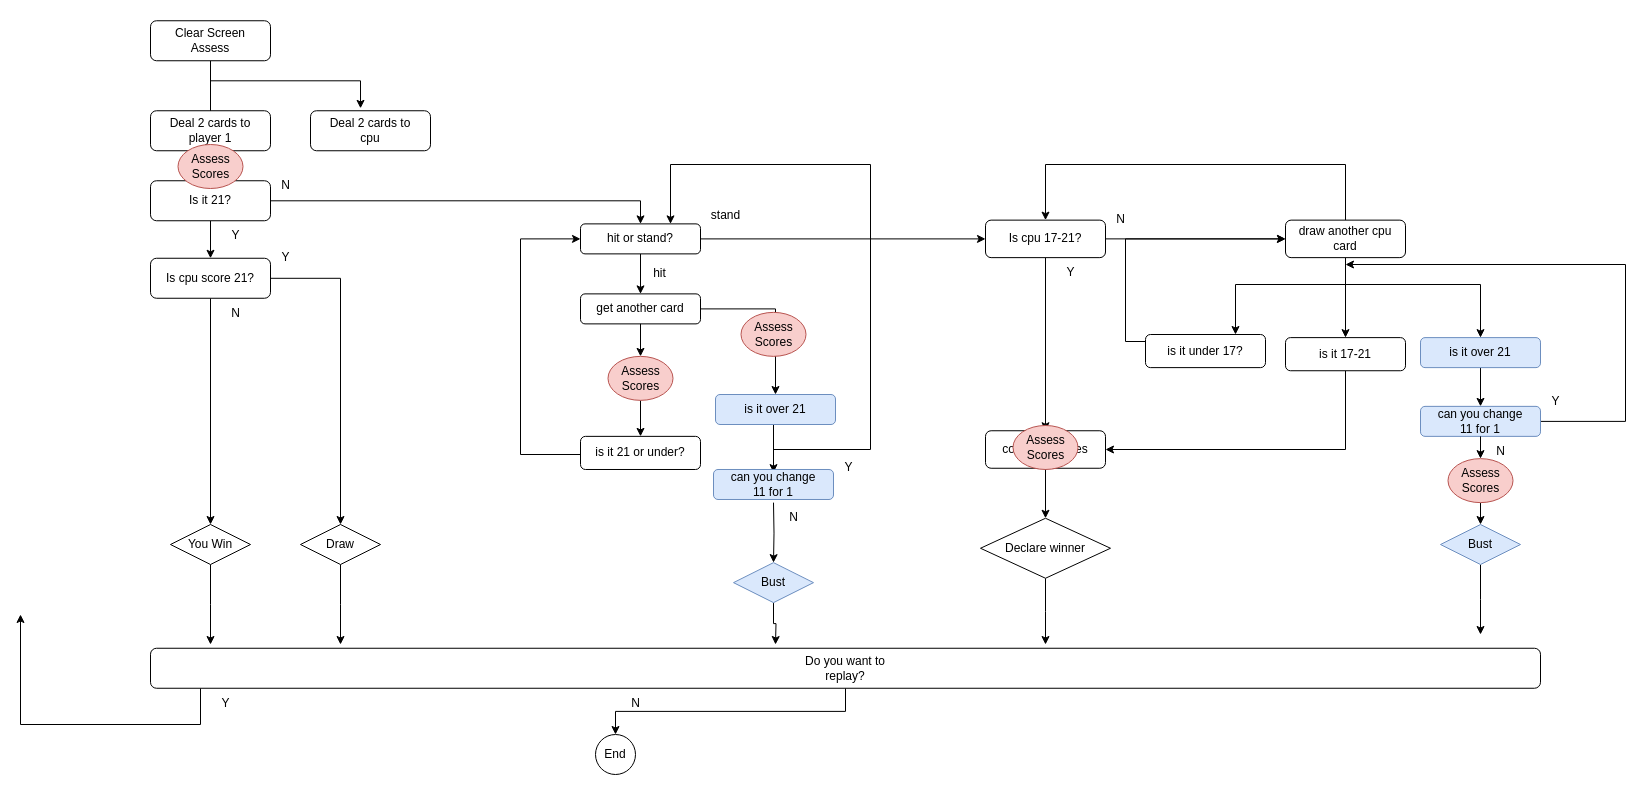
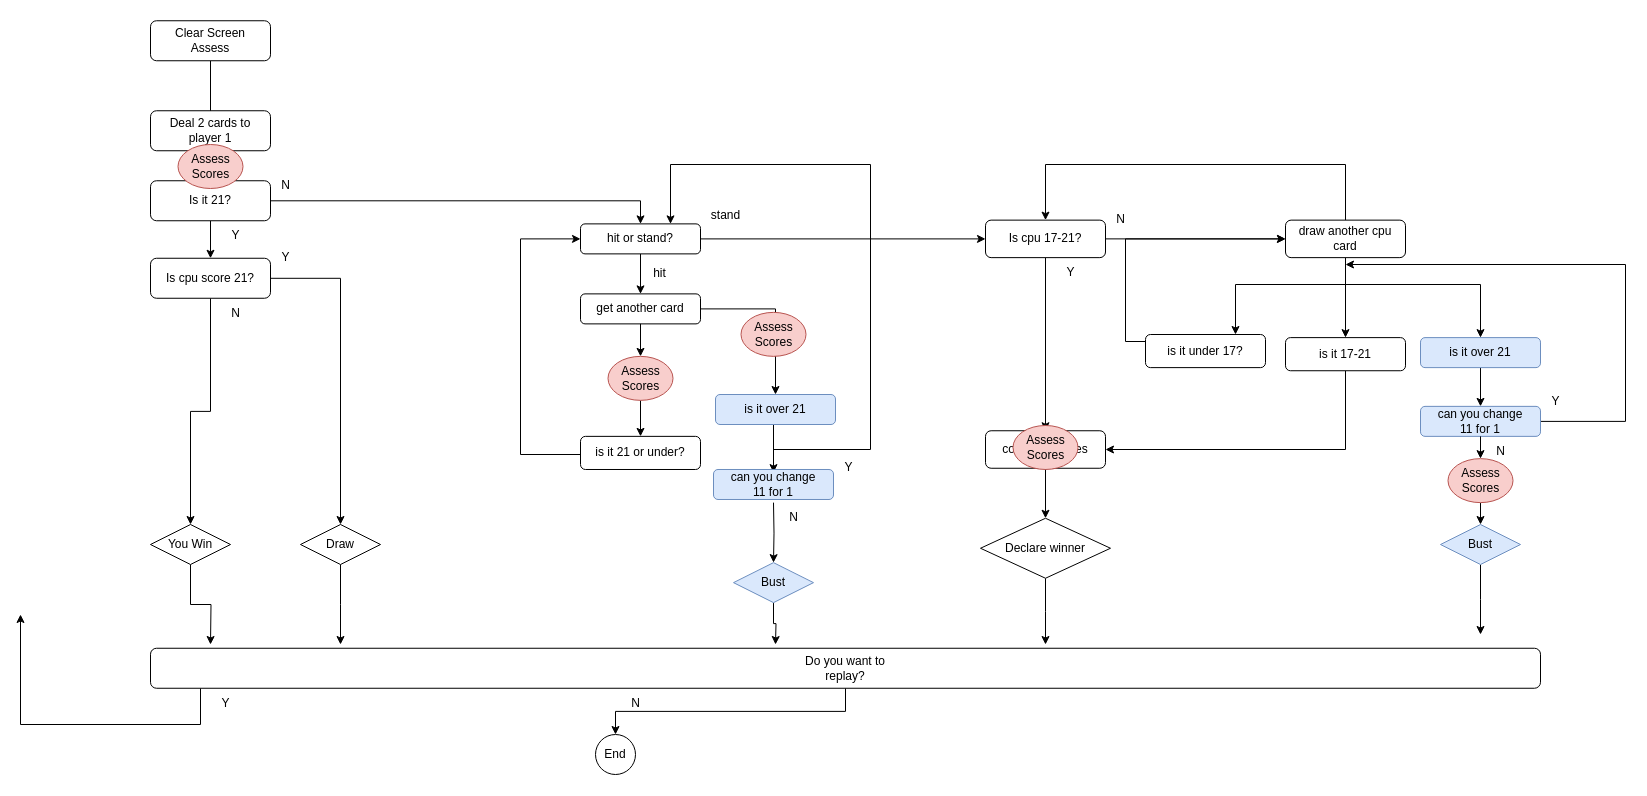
edge "Clear Screen Assess" -> "Deal 2 cards to cpu": removed
node "Deal 2 cards to cpu": removed
node "You Win": moved (211, 545) -> (191, 545)
